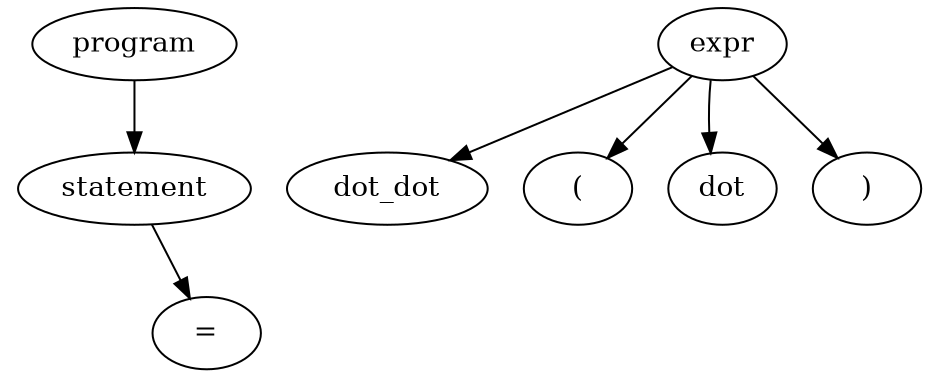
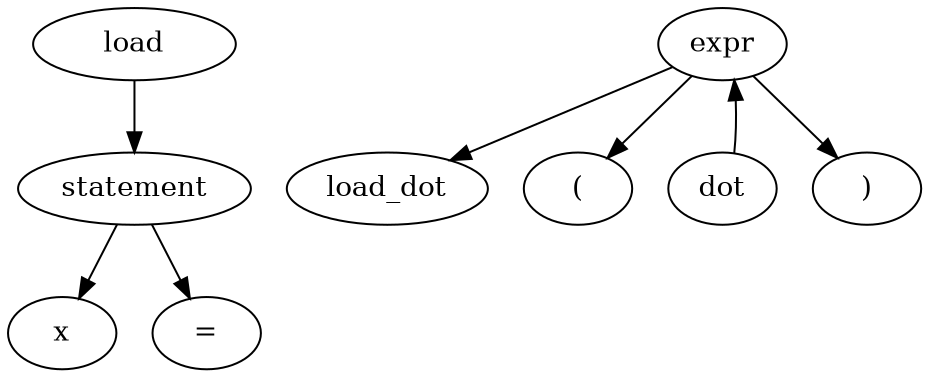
node "program": label "program" -> "load"
edge "expr" -> "dot": reversed
node "dot_dot": label "dot_dot" -> "load_dot"
node "x": added
